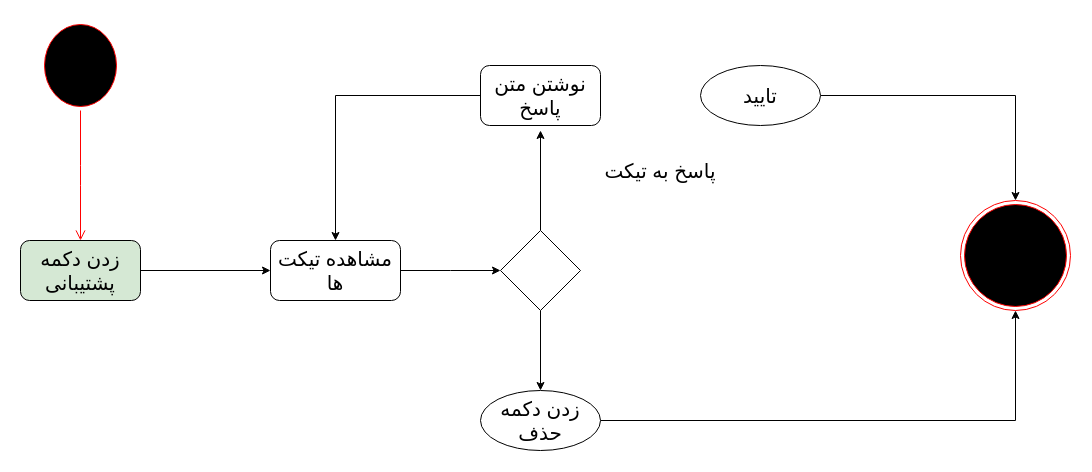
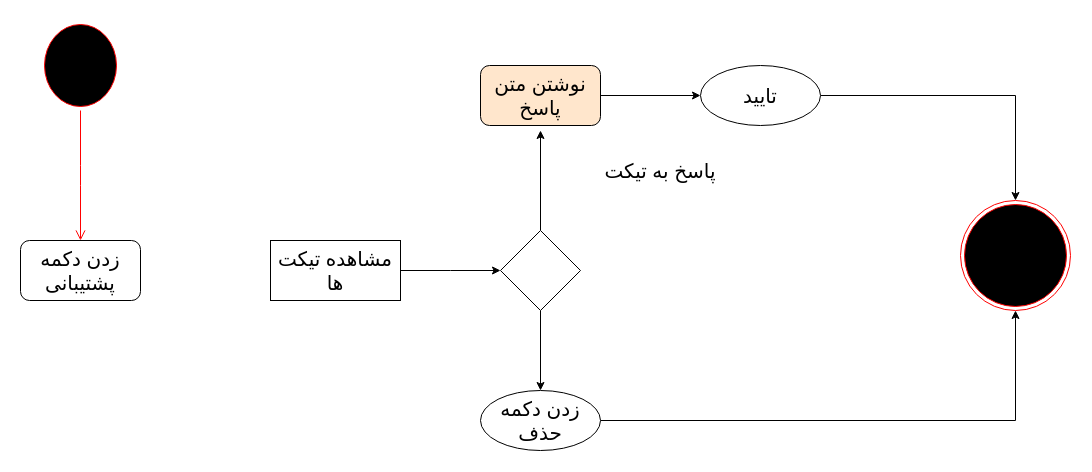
edge "نوشتن متن پاسخ" -> "مشاهده تیکت ها": now "نوشتن متن پاسخ" -> "تایید"
node "نوشتن متن پاسخ": fillcolor #ffffff -> #ffe6cc
node "زدن دکمه پشتیبانی": fillcolor #d5e8d4 -> #ffffff
edge "زدن دکمه پشتیبانی" -> "مشاهده تیکت ها": removed
node "مشاهده تیکت ها": shape rounded rectangle -> rectangle
